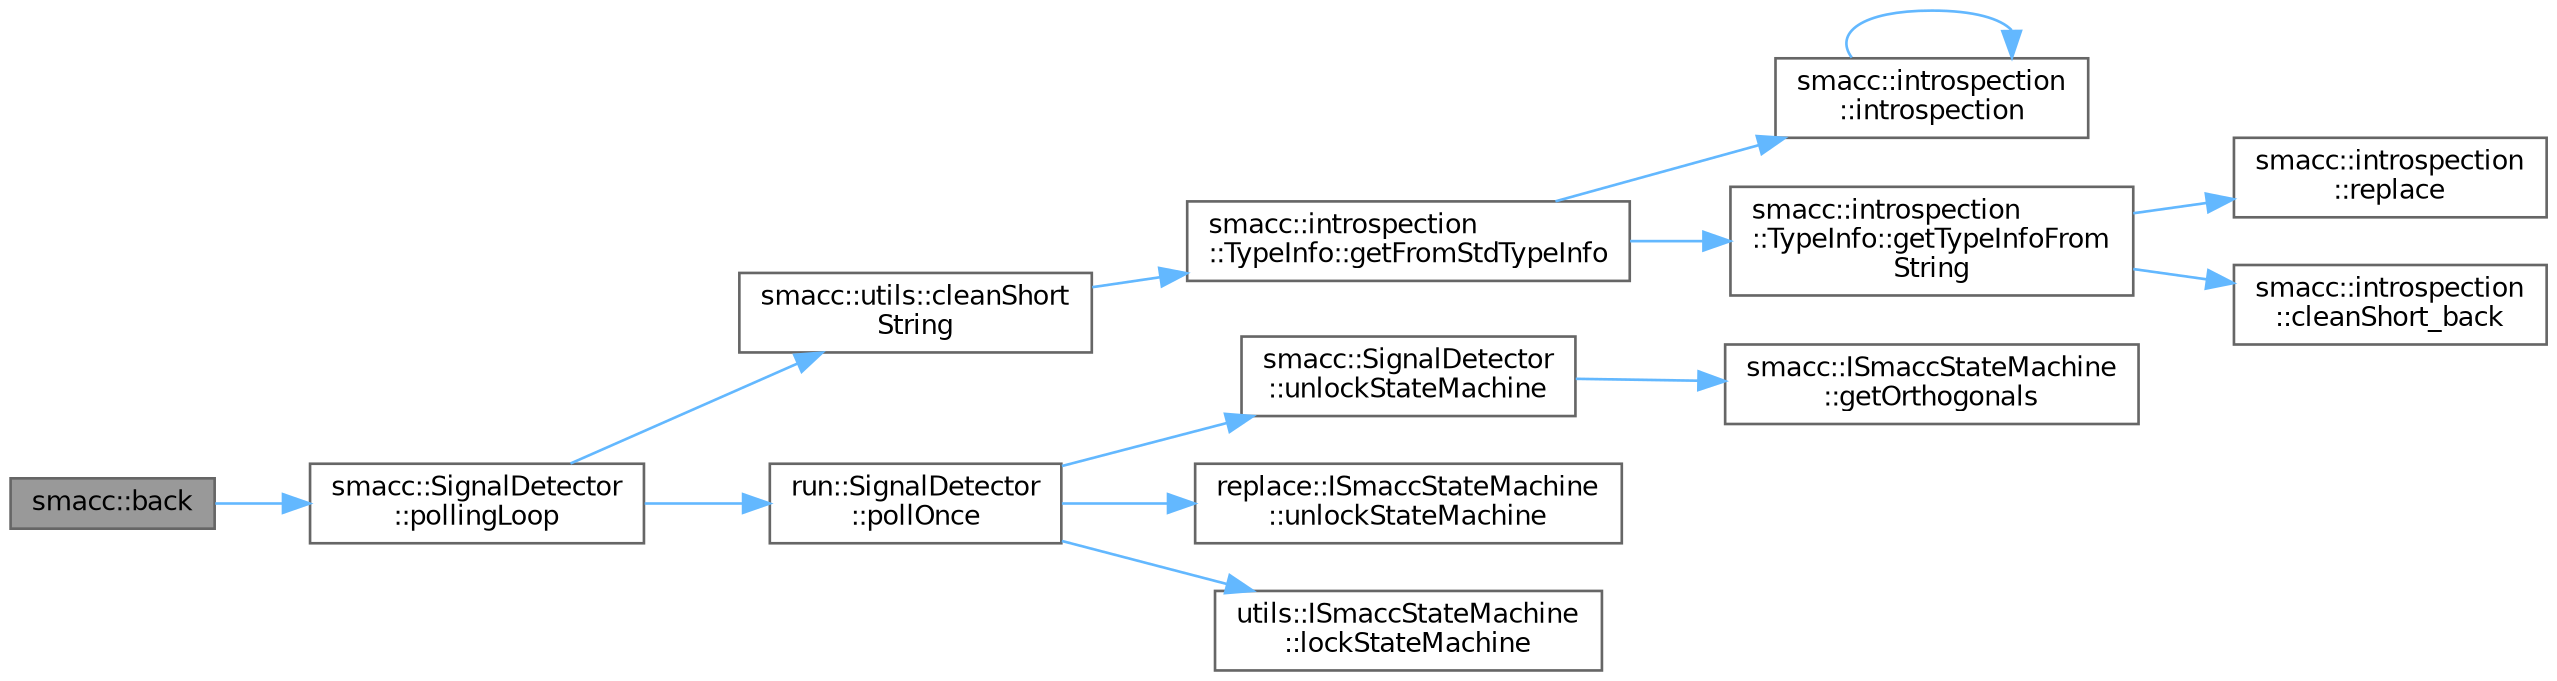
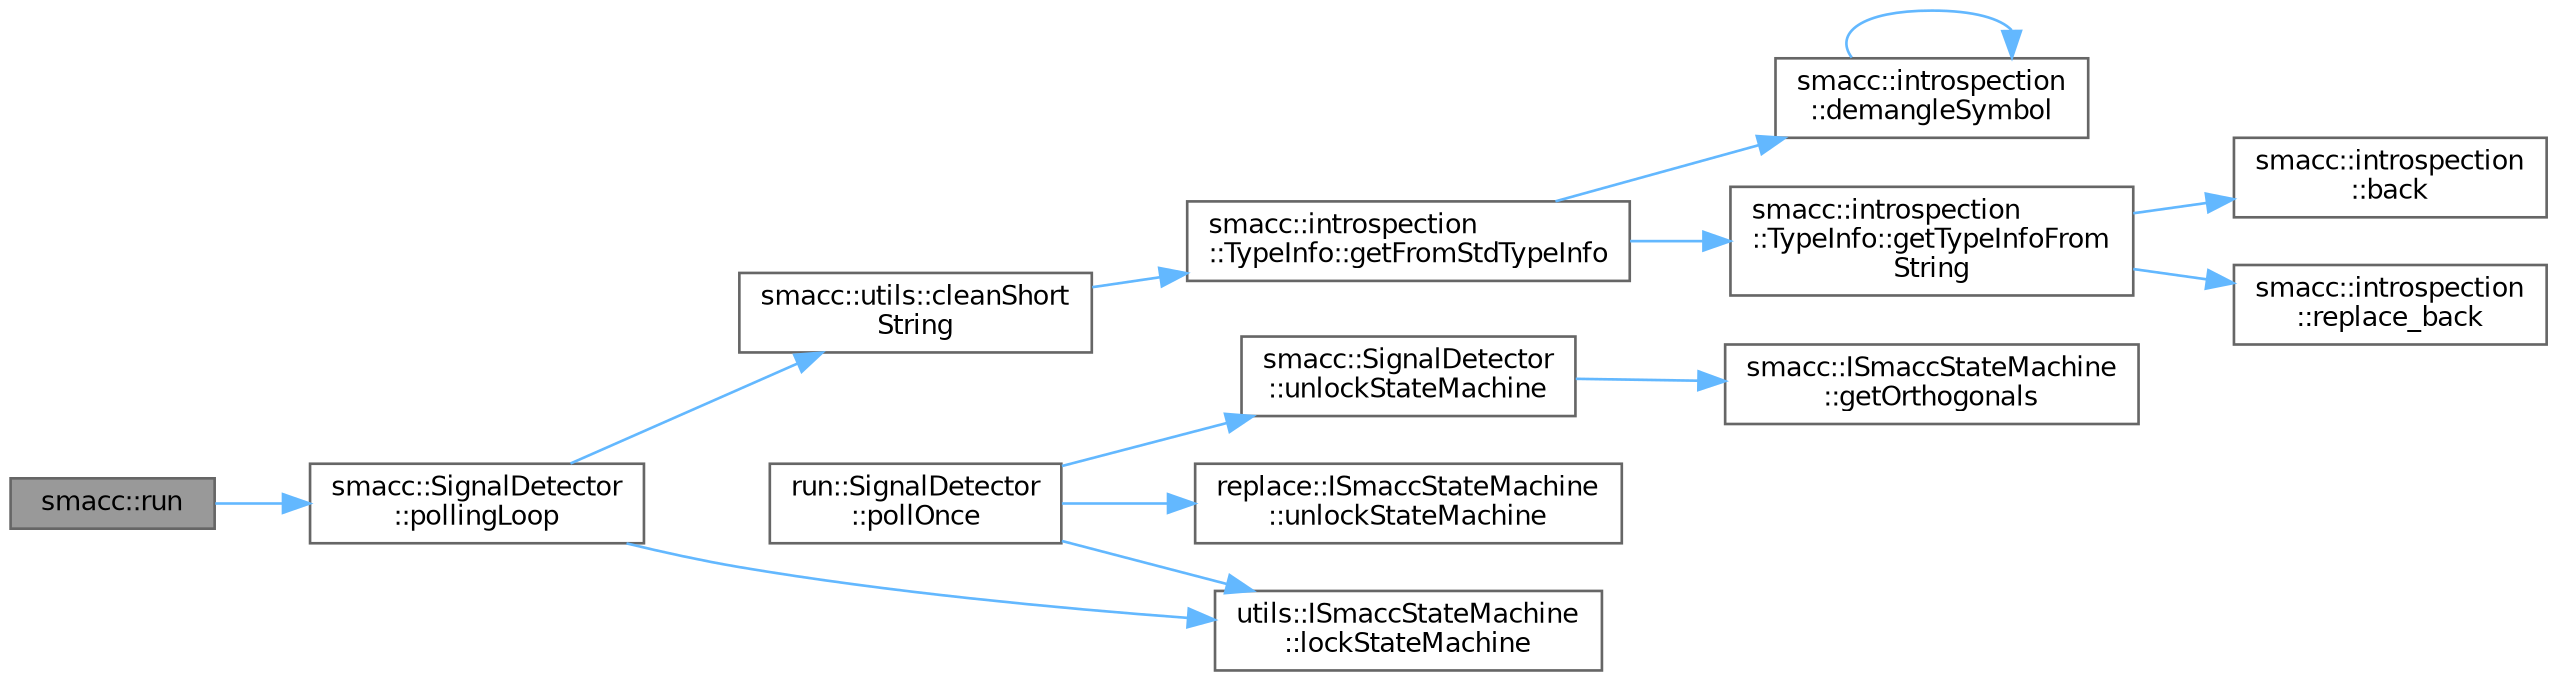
node "smacc::introspection ::introspection": label "smacc::introspection ::introspection" -> "smacc::introspection ::demangleSymbol"
node "smacc::introspection ::replace": label "smacc::introspection ::replace" -> "smacc::introspection ::back"
node "smacc::introspection ::cleanShort_back": label "smacc::introspection ::cleanShort_back" -> "smacc::introspection ::replace_back"
node "smacc::back": label "smacc::back" -> "smacc::run"
edge "smacc::SignalDetector ::pollingLoop" -> "run::SignalDetector ::pollOnce": now "smacc::SignalDetector ::pollingLoop" -> "utils::ISmaccStateMachine ::lockStateMachine"
